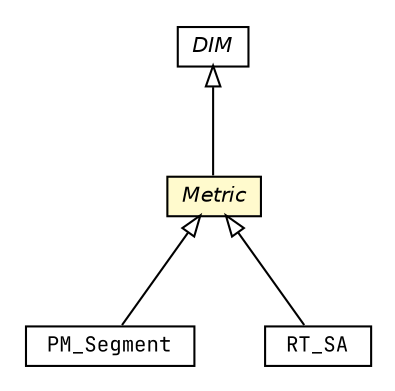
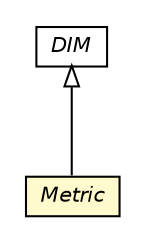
node "PM_Segment": removed
node "RT_SA": removed
